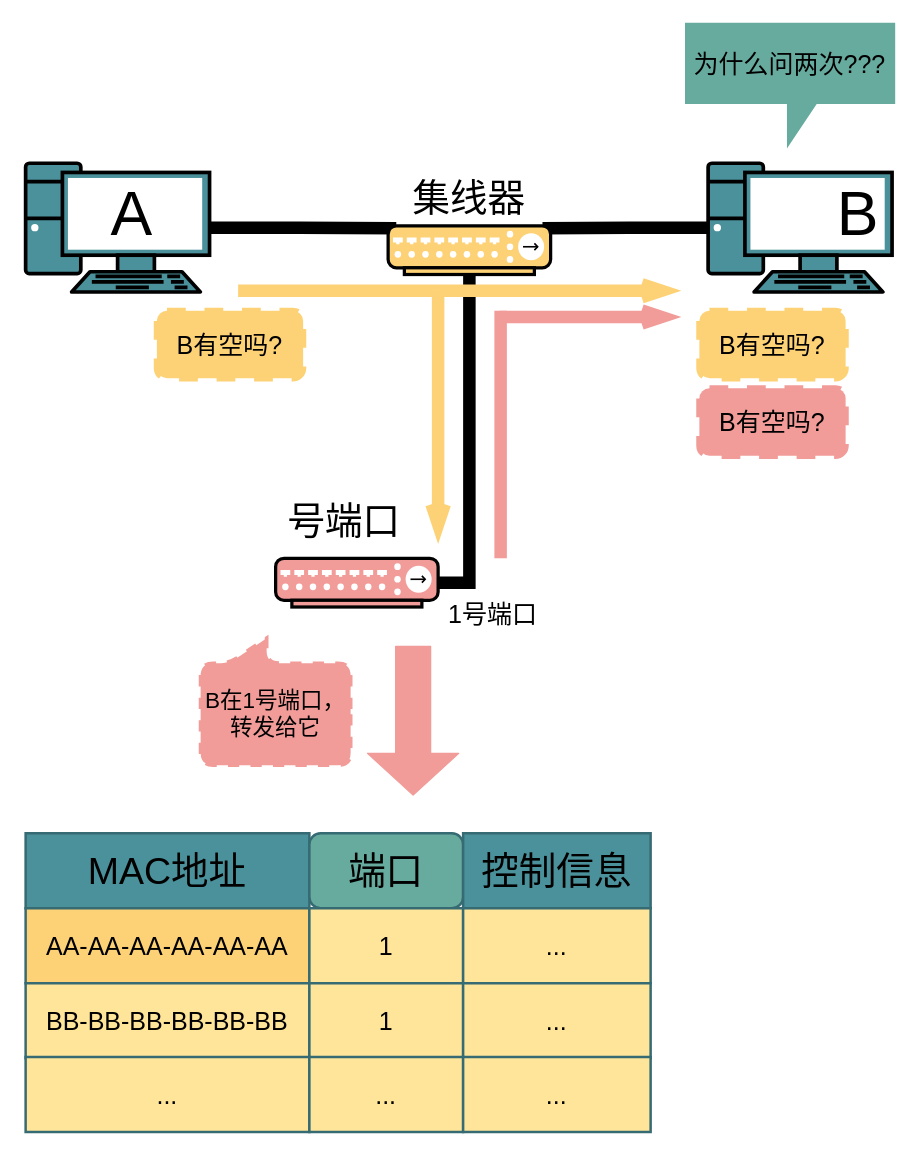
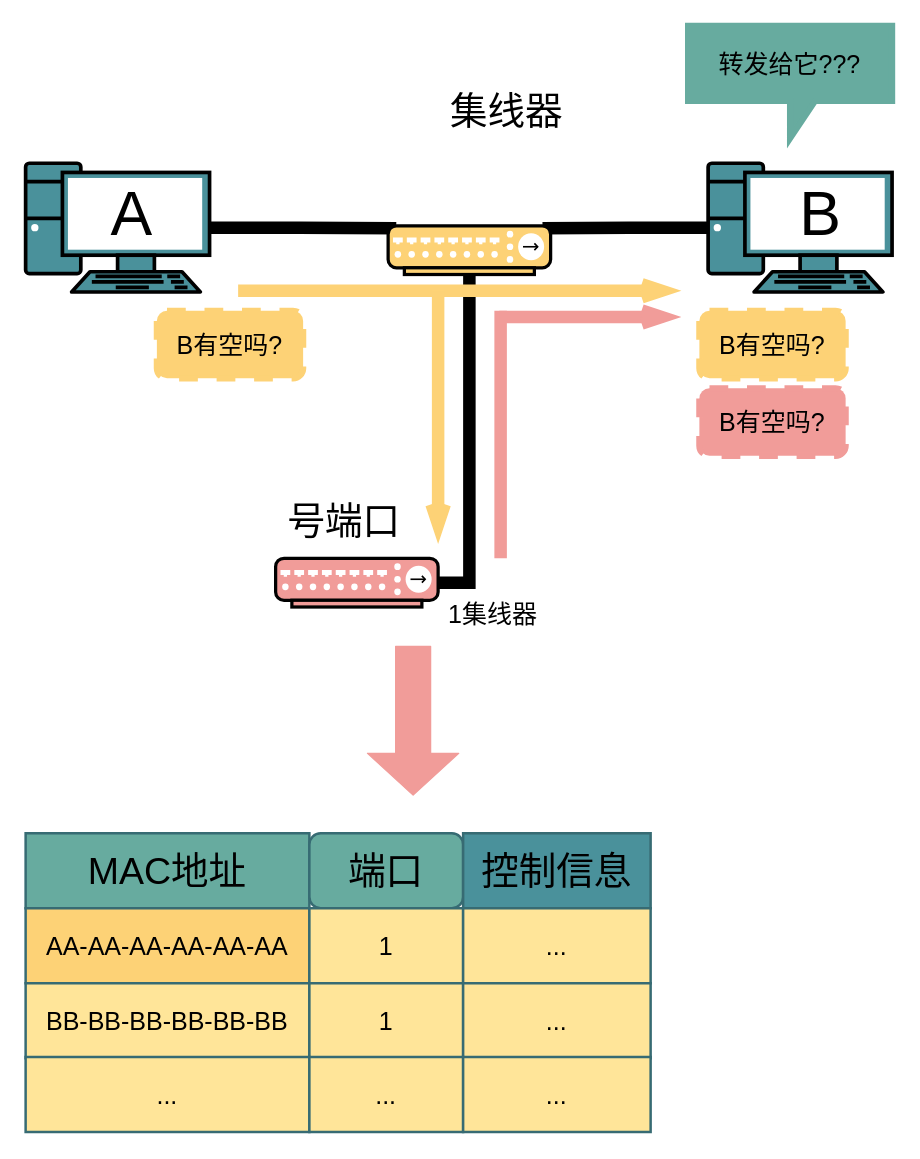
node "为什么问两次???": label "为什么问两次???" -> "转发给它???"
node "集线器": moved (469, 198) -> (507, 110)
node "B": moved (858, 213) -> (821, 213)
node "1号端口": label "1号端口" -> "1集线器"
node "B在1号端口，转发给它": removed
node "MAC地址": fillcolor #4a919b -> #67ab9f
